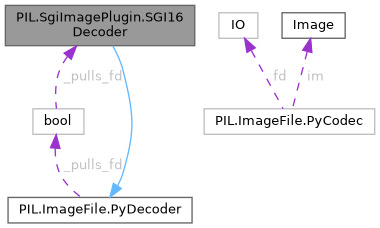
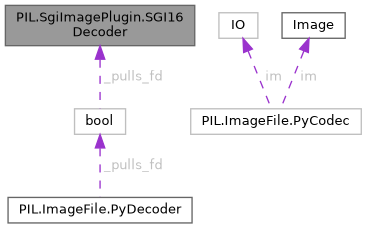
edge "PIL.ImageFile.PyCodec" -> "IO": label " fd" -> " im"
edge "PIL.SgiImagePlugin.SGI16 Decoder" -> "PIL.ImageFile.PyDecoder": removed
